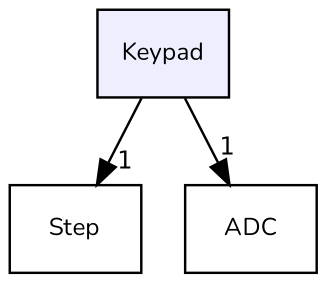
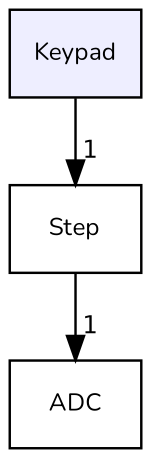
edge "Keypad" -> "ADC": now "Step" -> "ADC"
